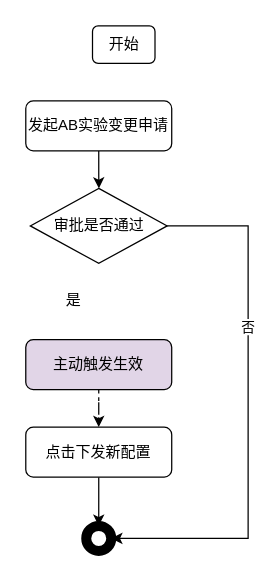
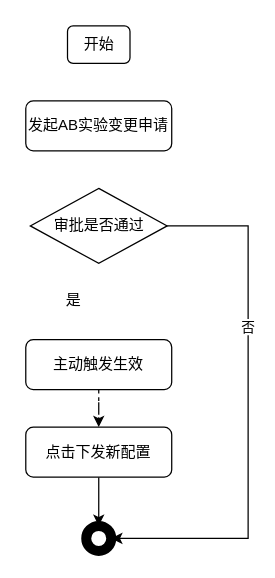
node "开始": moved (124, 44) -> (99, 44)
edge "发起AB实验变更申请" -> "审批是否通过": removed
node "主动触发生效": fillcolor #e1d5e7 -> #ffffff
